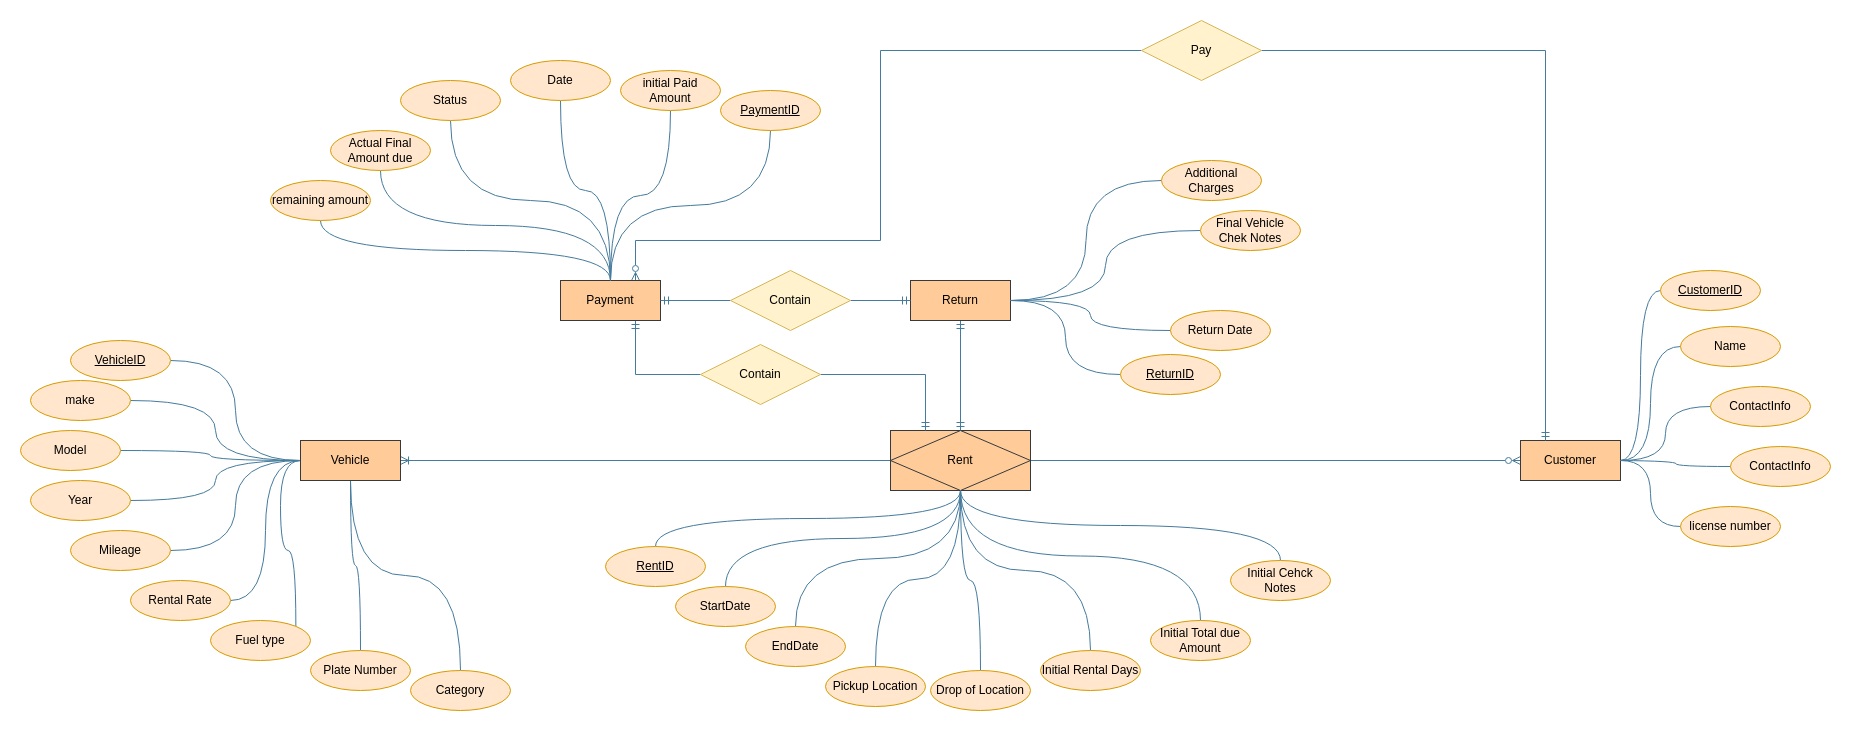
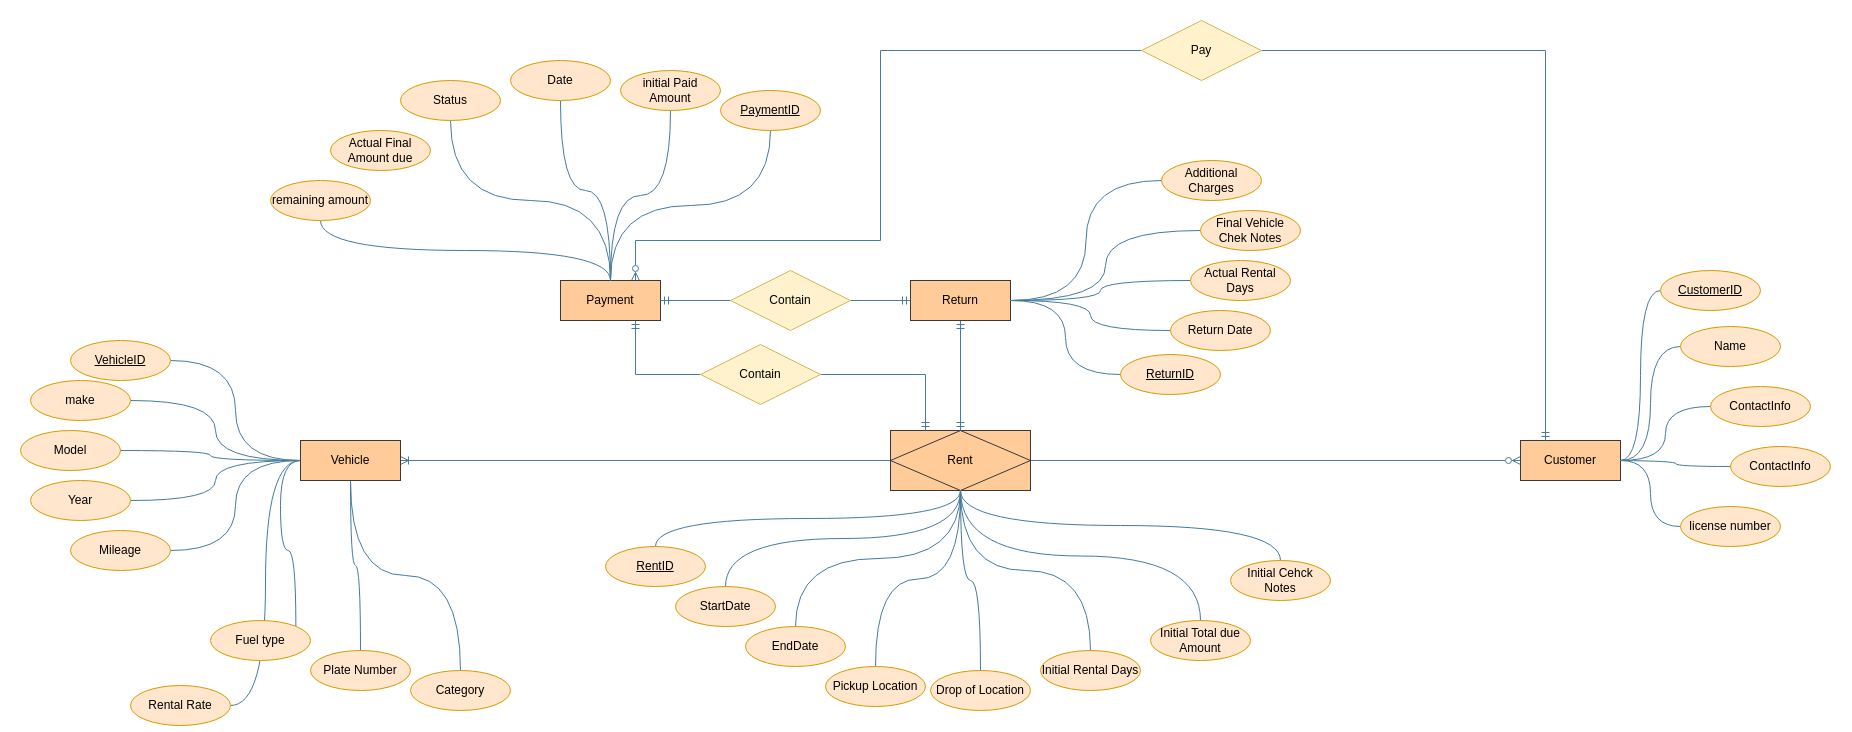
edge "Actual Final Amount due" -- "Payment": removed
node "Actual Rental Days": added
edge "Actual Rental Days" -- "Return": added
node "Rental Rate": moved (181, 601) -> (181, 706)
